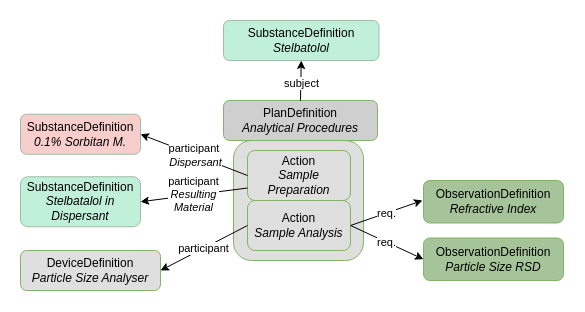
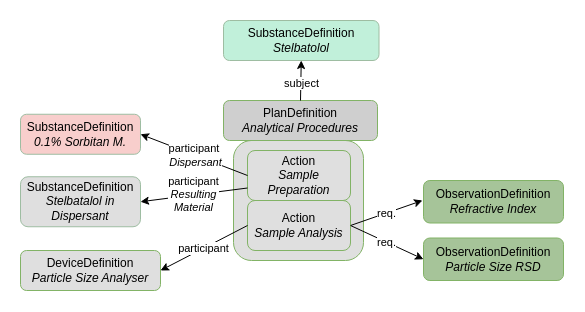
node "SubstanceDefinition Stelbatalol in Dispersant": fillcolor #c1f0da -> #dfdfdf
